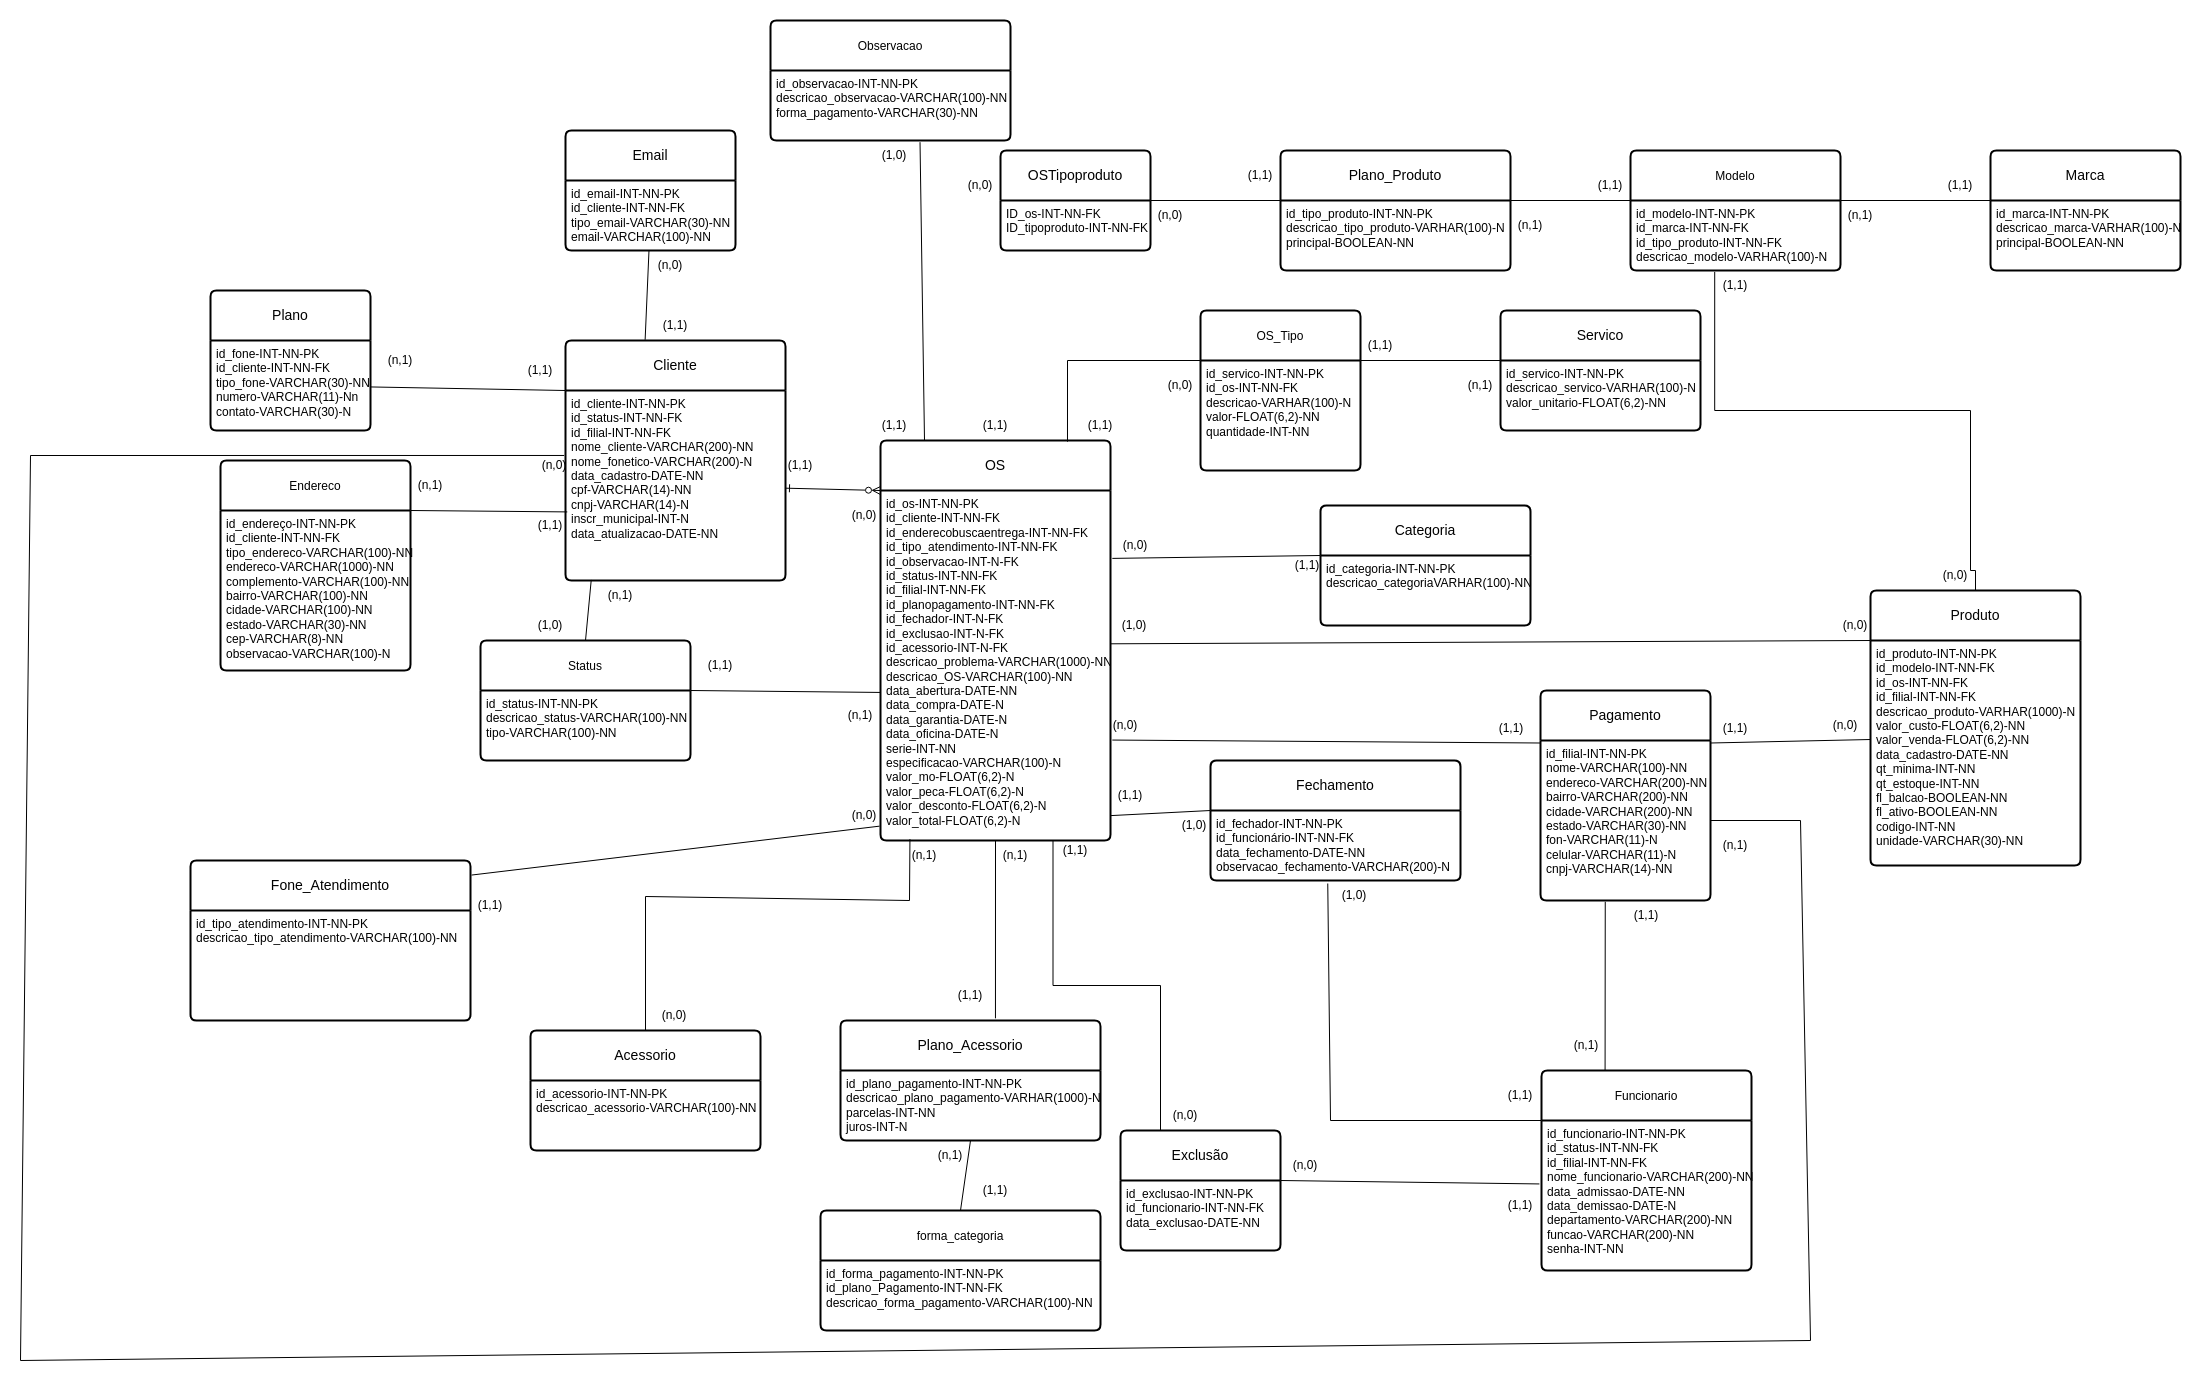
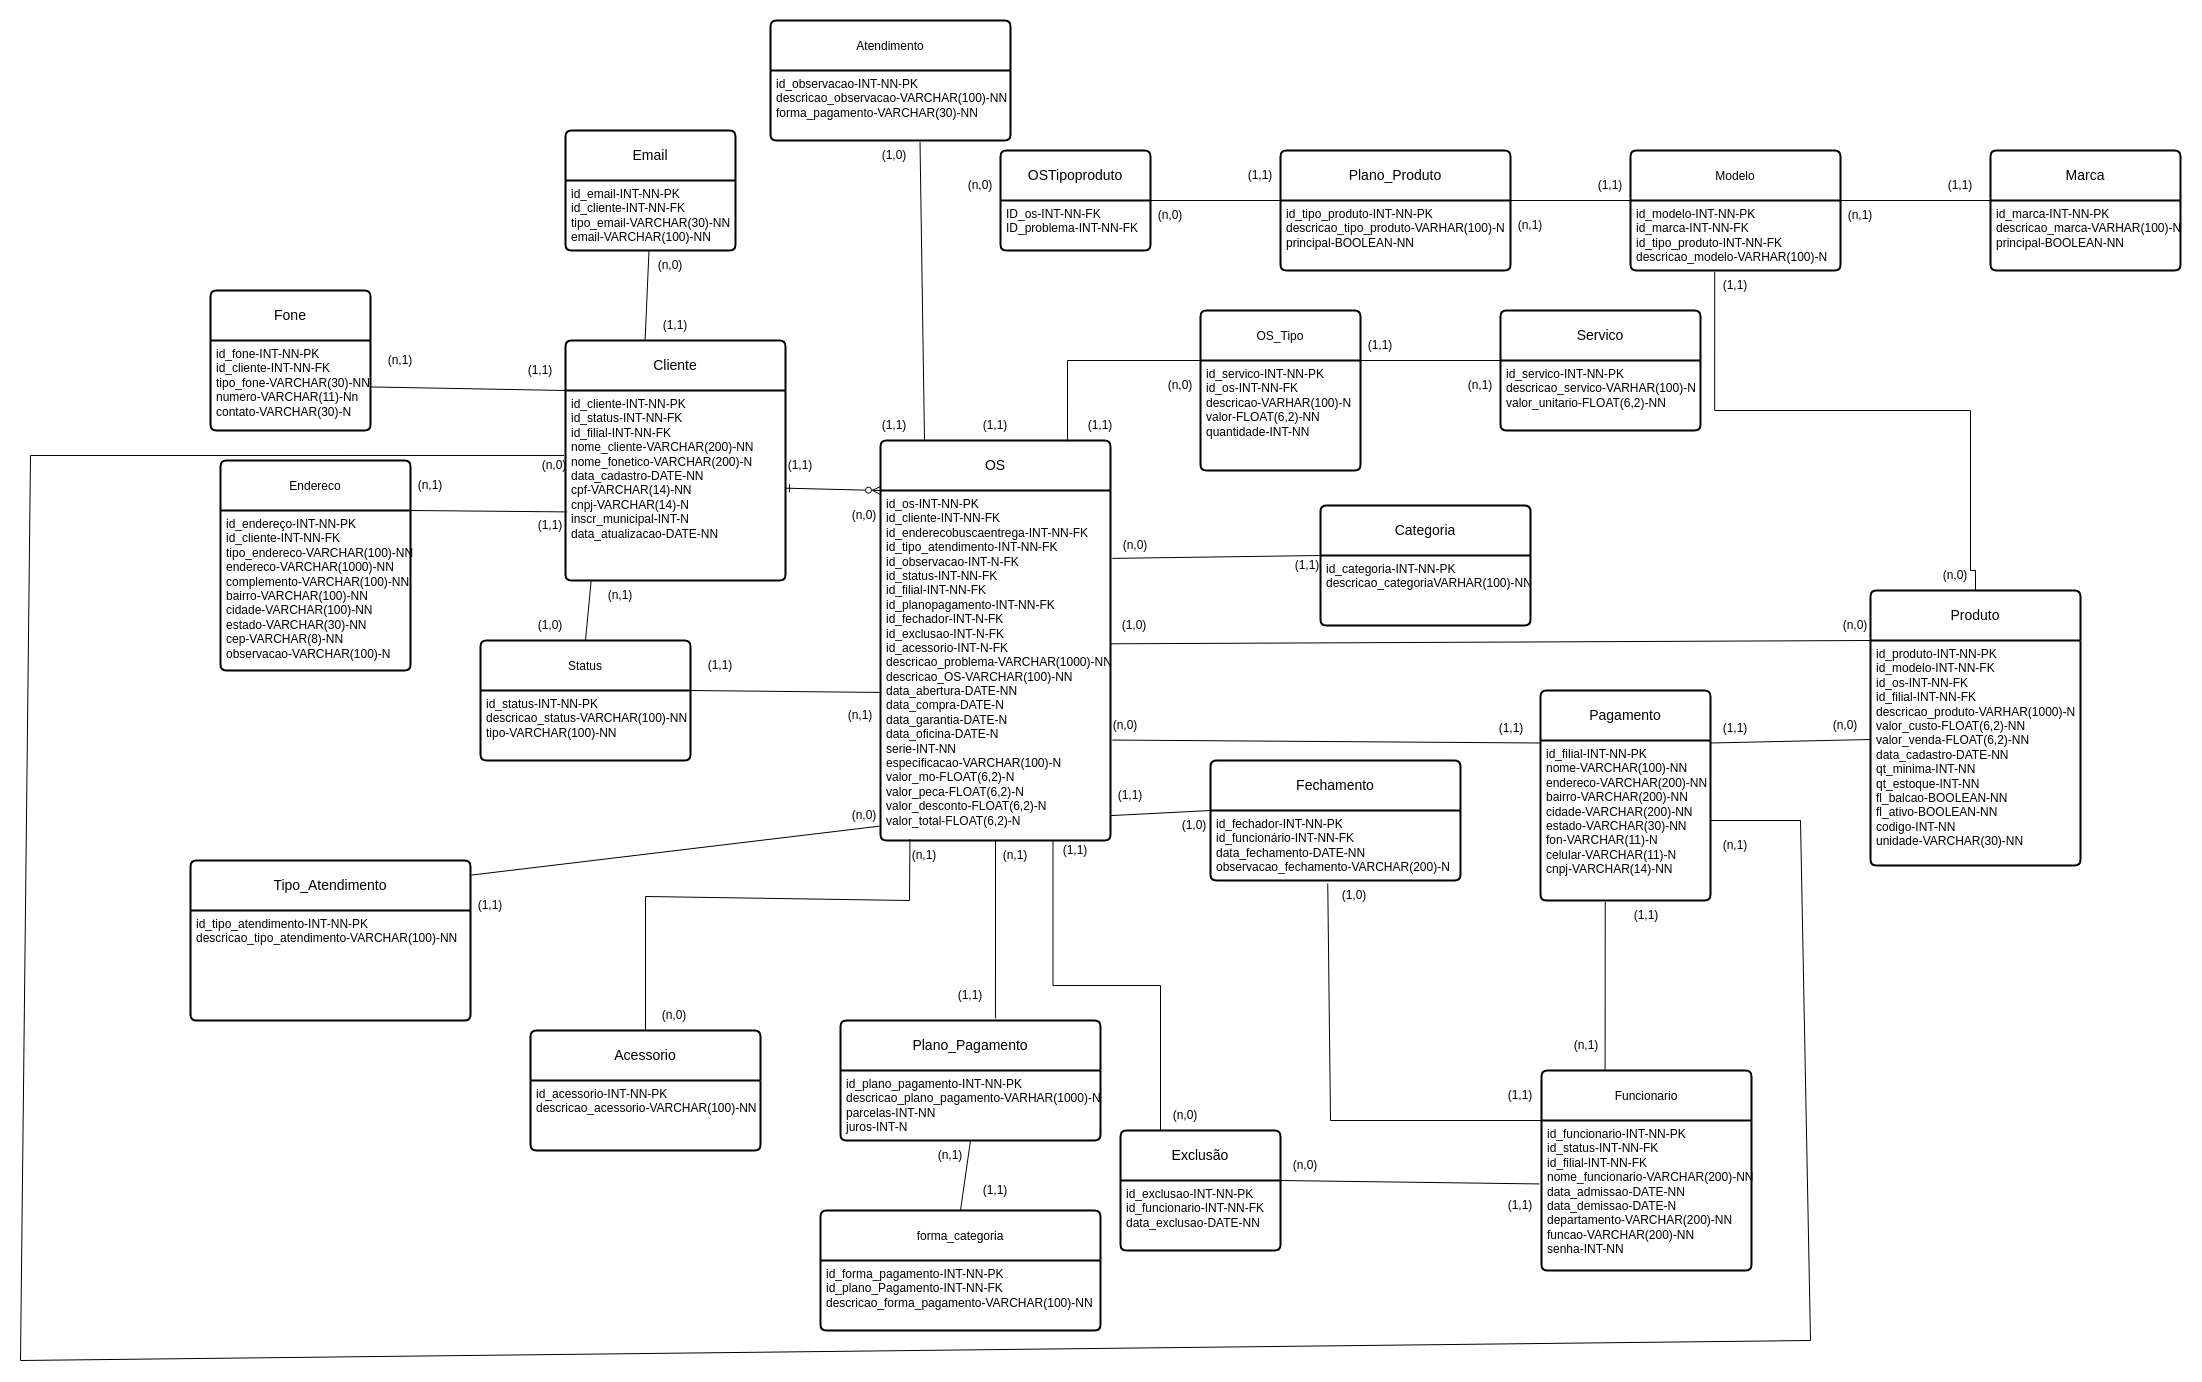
node "Observacao": label "Observacao" -> "Atendimento"
node "ID_os-INT-NN-FK ID_tipoproduto-INT-NN-FK": label "ID_os-INT-NN-FK ID_tipoproduto-INT-NN-FK" -> "ID_os-INT-NN-FK ID_problema-INT-NN-FK"
node "Plano": label "Plano" -> "Fone"
node "Fone_Atendimento": label "Fone_Atendimento" -> "Tipo_Atendimento"
node "Plano_Acessorio": label "Plano_Acessorio" -> "Plano_Pagamento"
